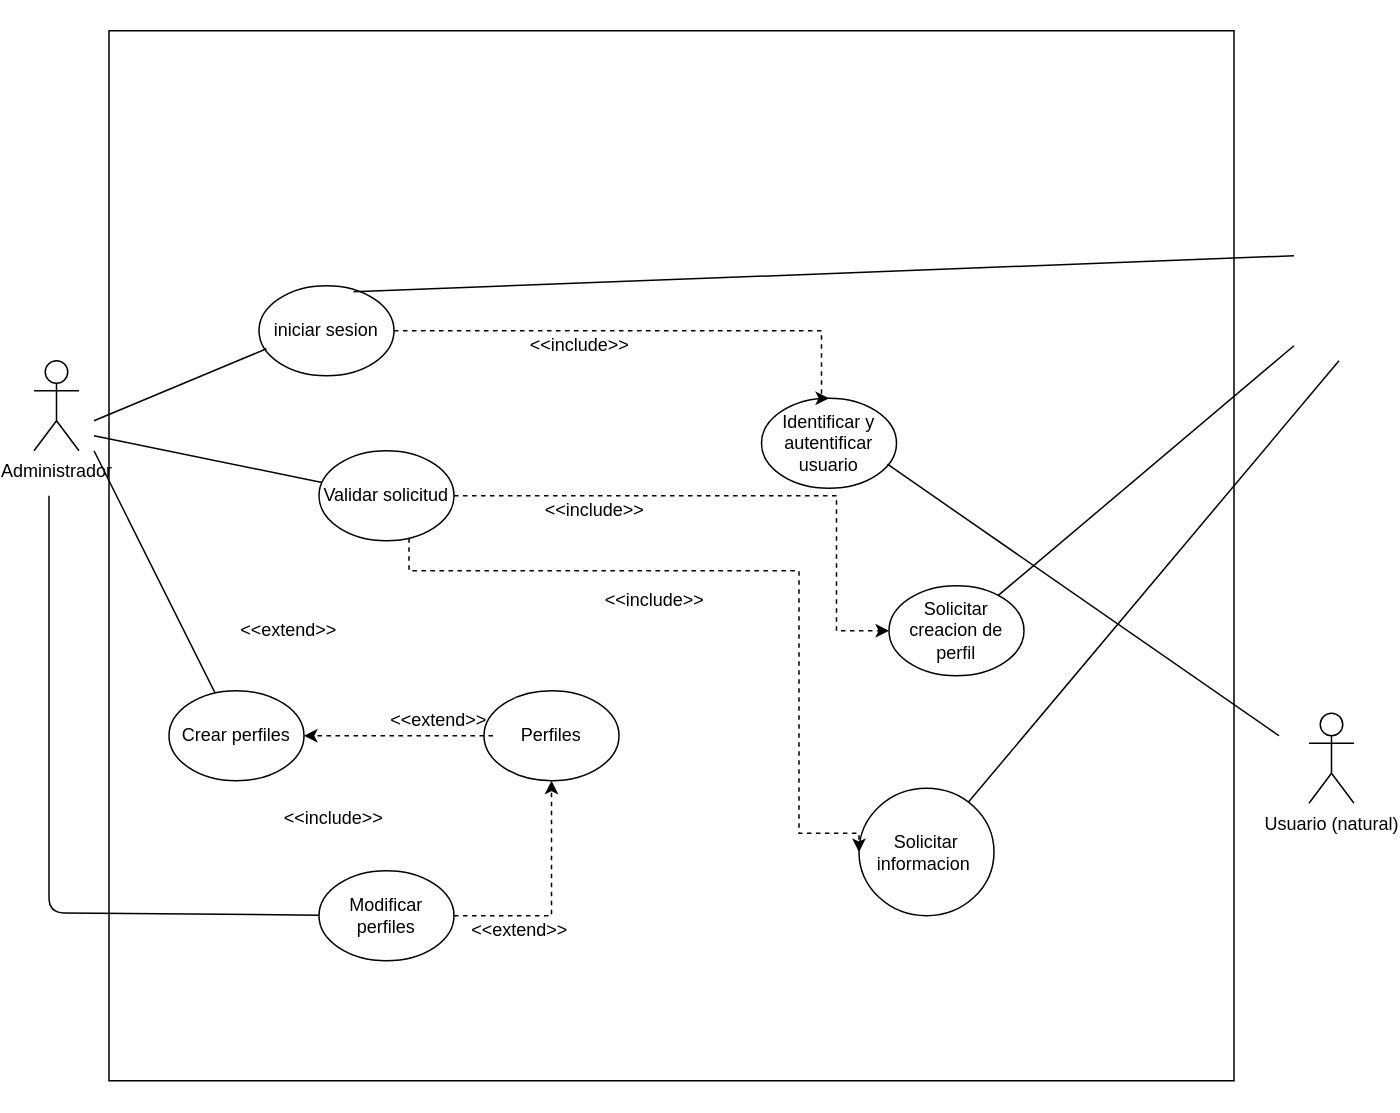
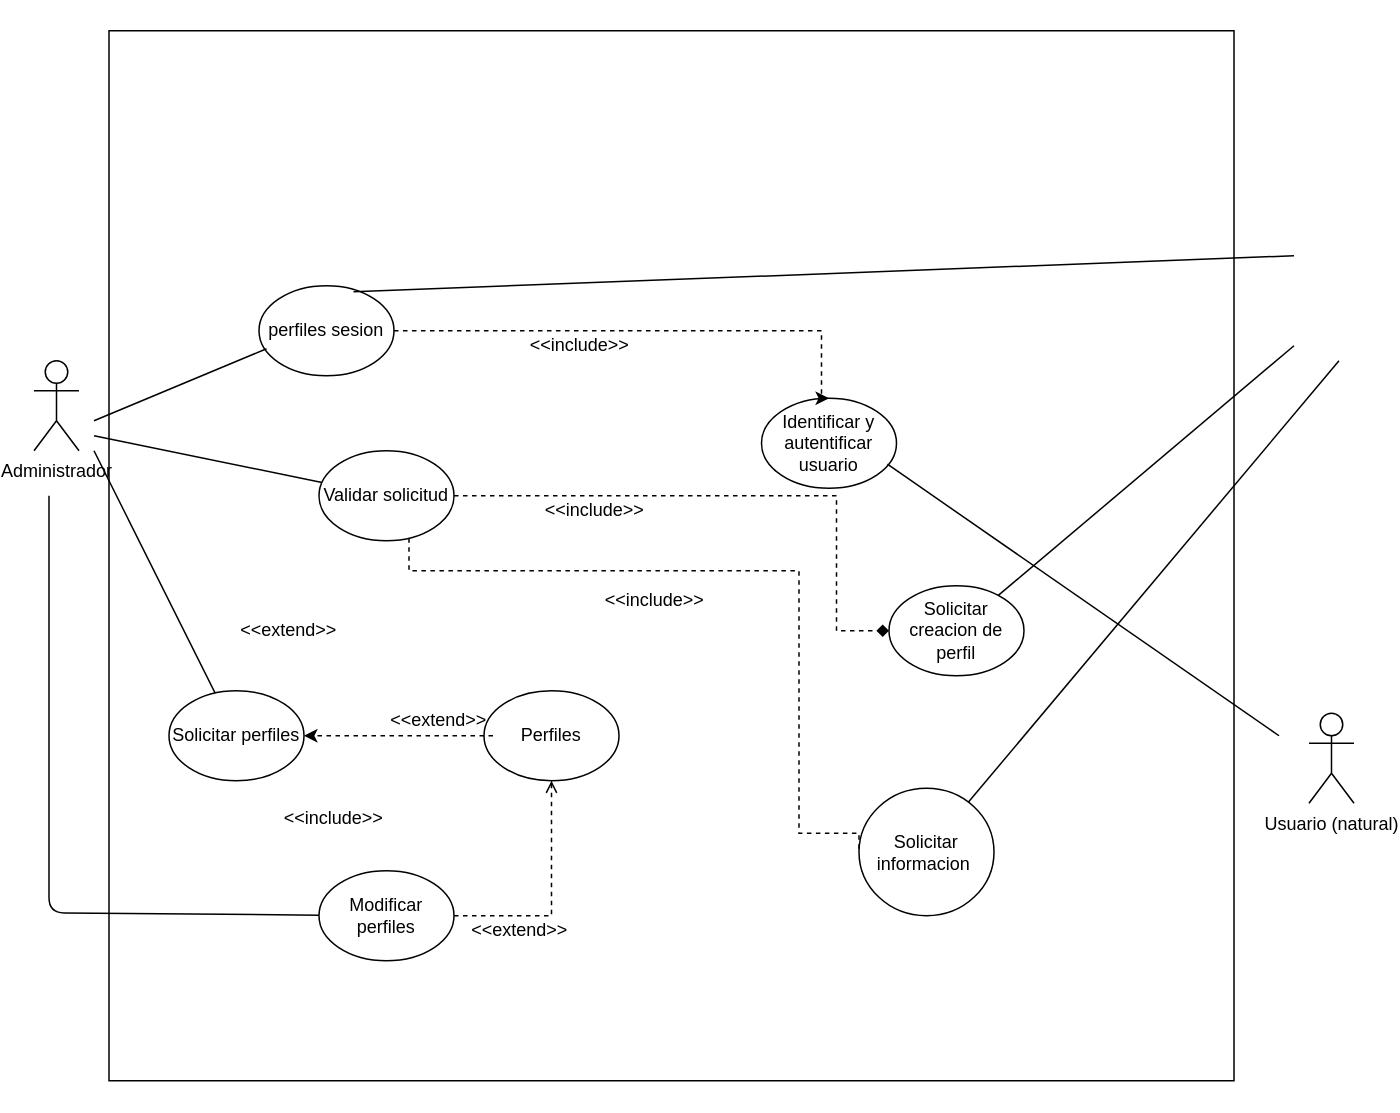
node "iniciar sesion": label "iniciar sesion" -> "perfiles sesion"
edge "Validar solicitud" -> "Solicitar creacion de perfil": arrowhead classic -> diamond
node "Crear perfiles": label "Crear perfiles" -> "Solicitar perfiles"
edge "Modificar perfiles" -> "Perfiles": arrowhead classic -> open
edge "Validar solicitud" -> "Solicitar informacion": arrowhead classic -> none
